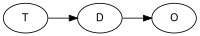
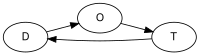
edge "O" -> "T": added
